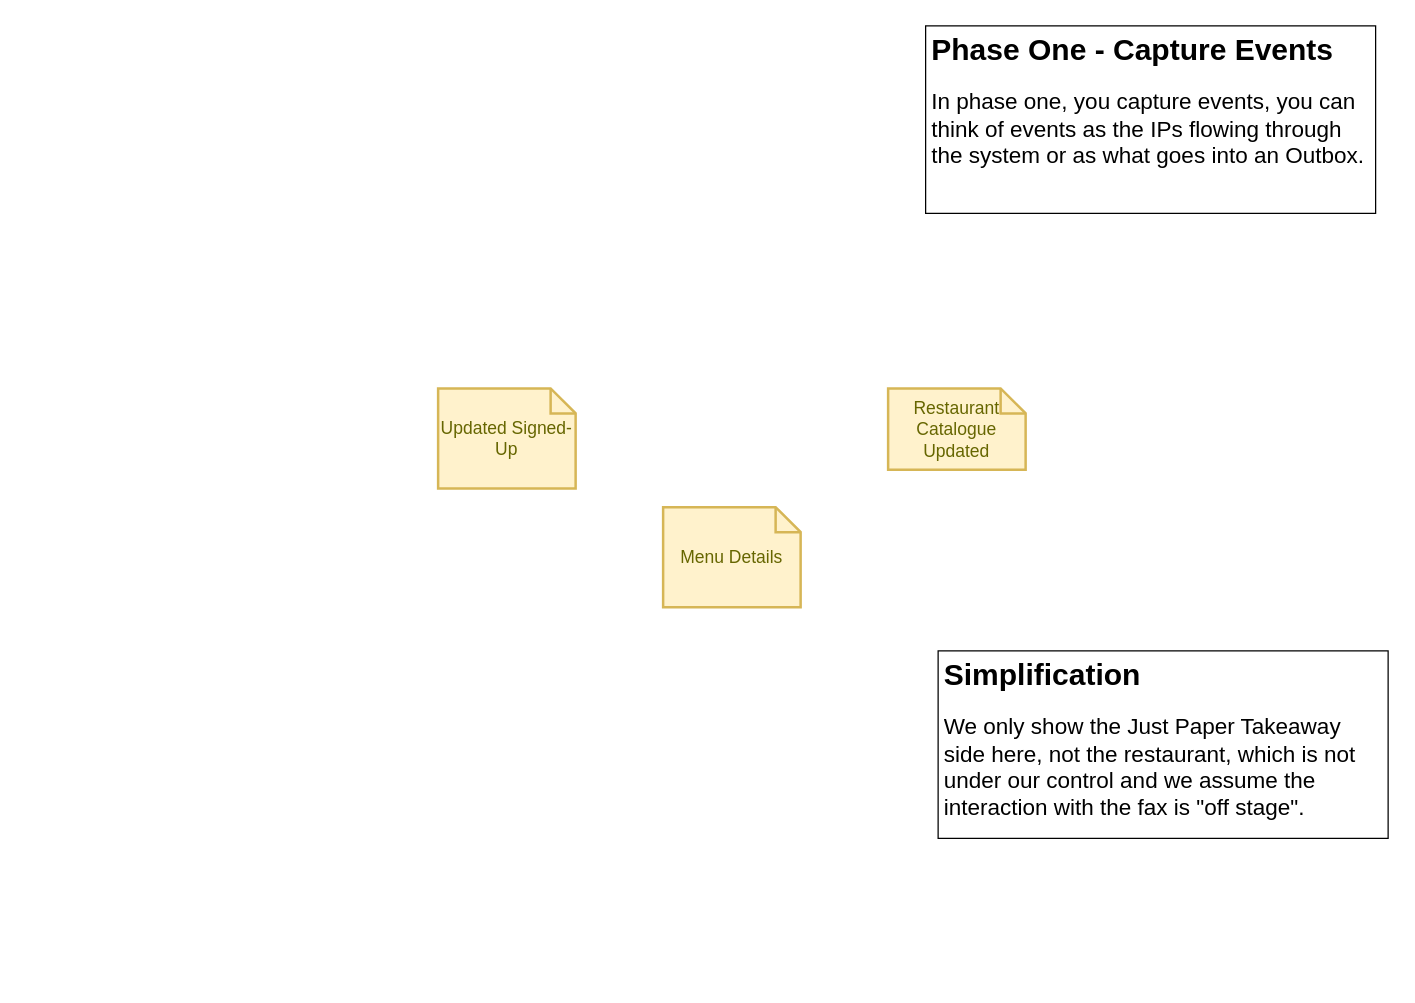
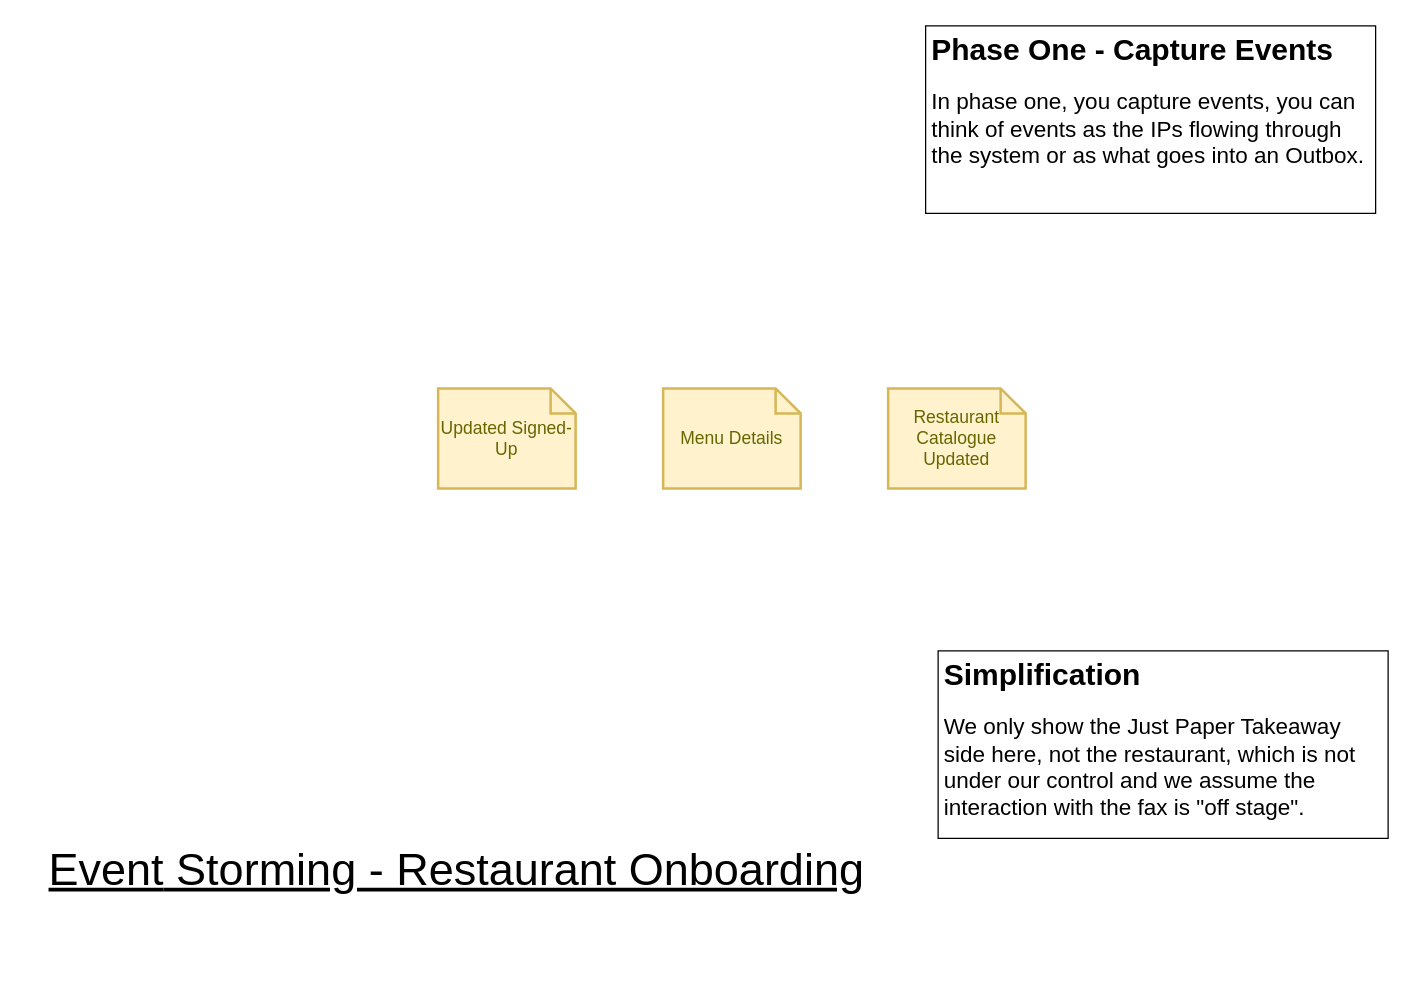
node "Restaurant Catalogue Updated": size 138x81 -> 138x100
node "Menu Details": moved (732, 557) -> (732, 438)
node "Event Storming - Restaurant Onboarding": added
